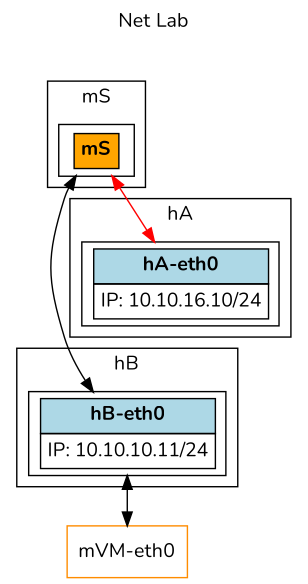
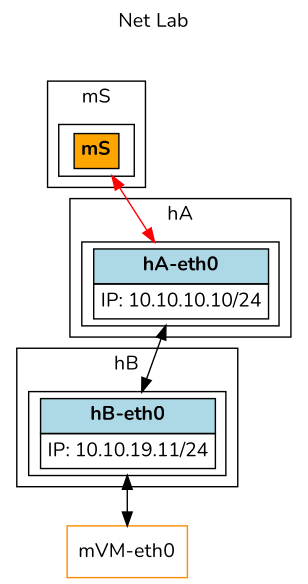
edge "mS" -- "hB-eth0": now "hA-eth0" -- "hB-eth0"
node "hA-eth0": text "IP: 10.10.16.10/24" -> "IP: 10.10.10.10/24"
node "hB-eth0": text "IP: 10.10.10.11/24" -> "IP: 10.10.19.11/24"
